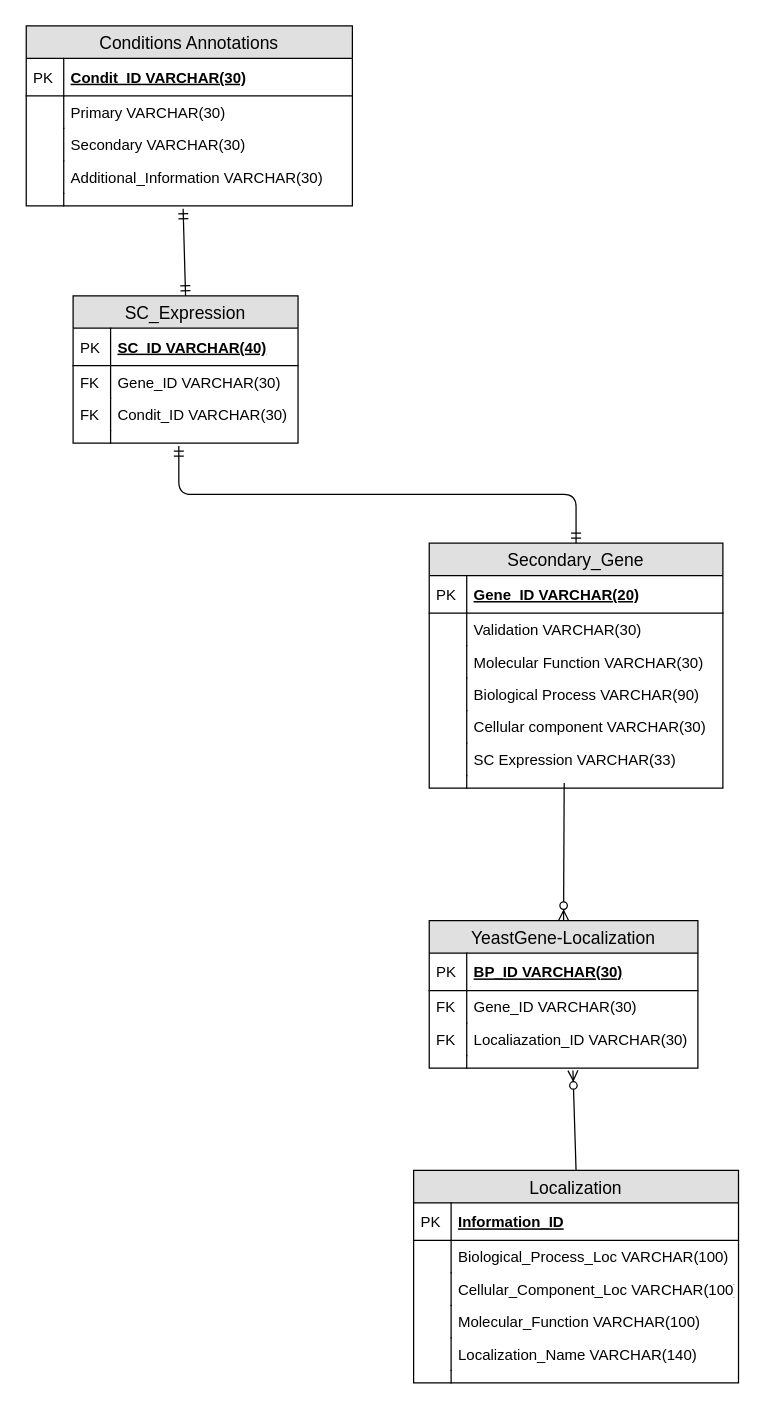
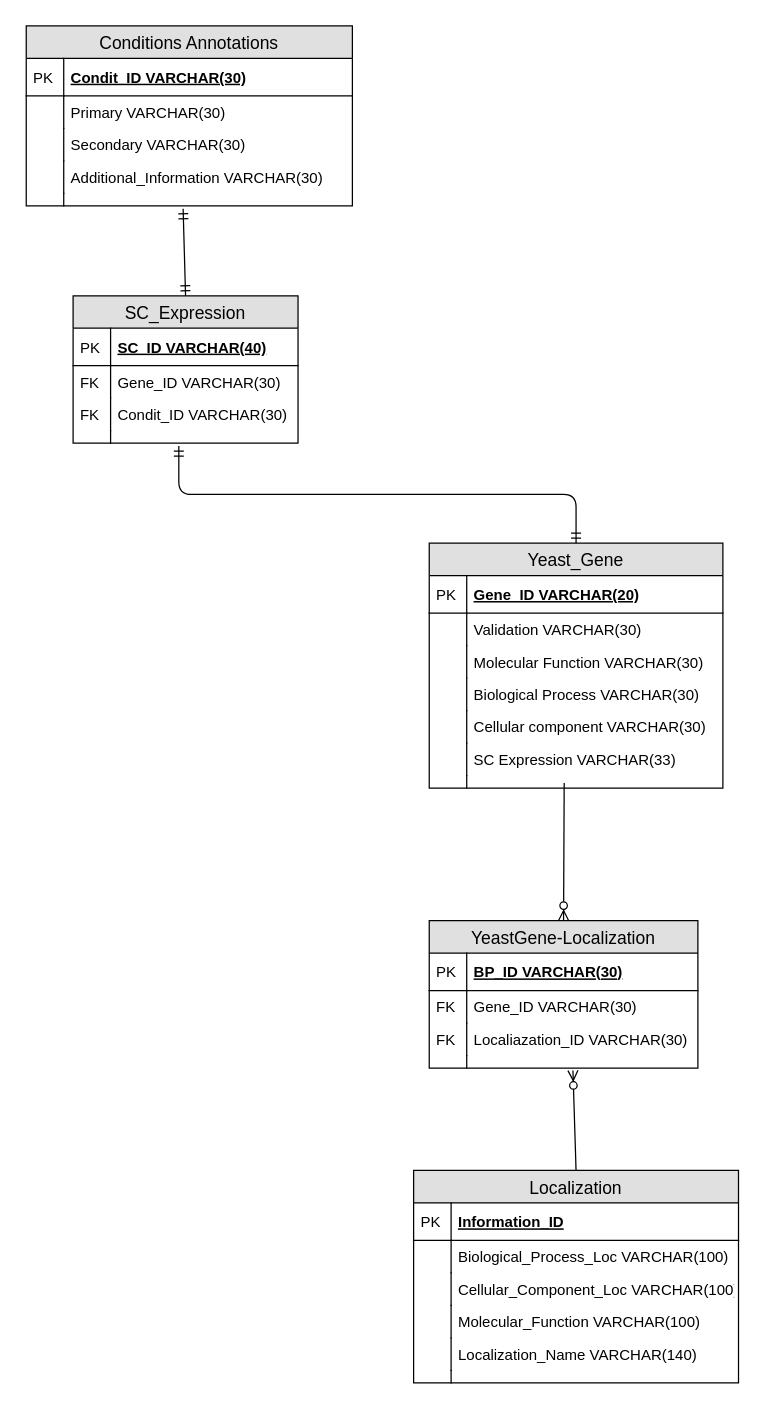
node "Secondary_Gene": label "Secondary_Gene" -> "Yeast_Gene"
node "Biological Process VARCHAR(90)": label "Biological Process VARCHAR(90)" -> "Biological Process VARCHAR(30)"
